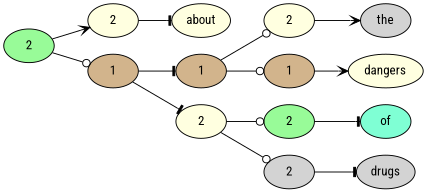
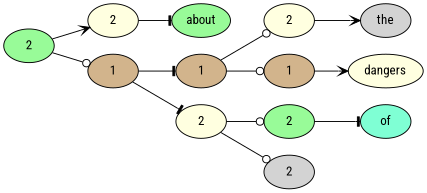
node "about": fillcolor lightyellow -> palegreen
node "drugs": removed
